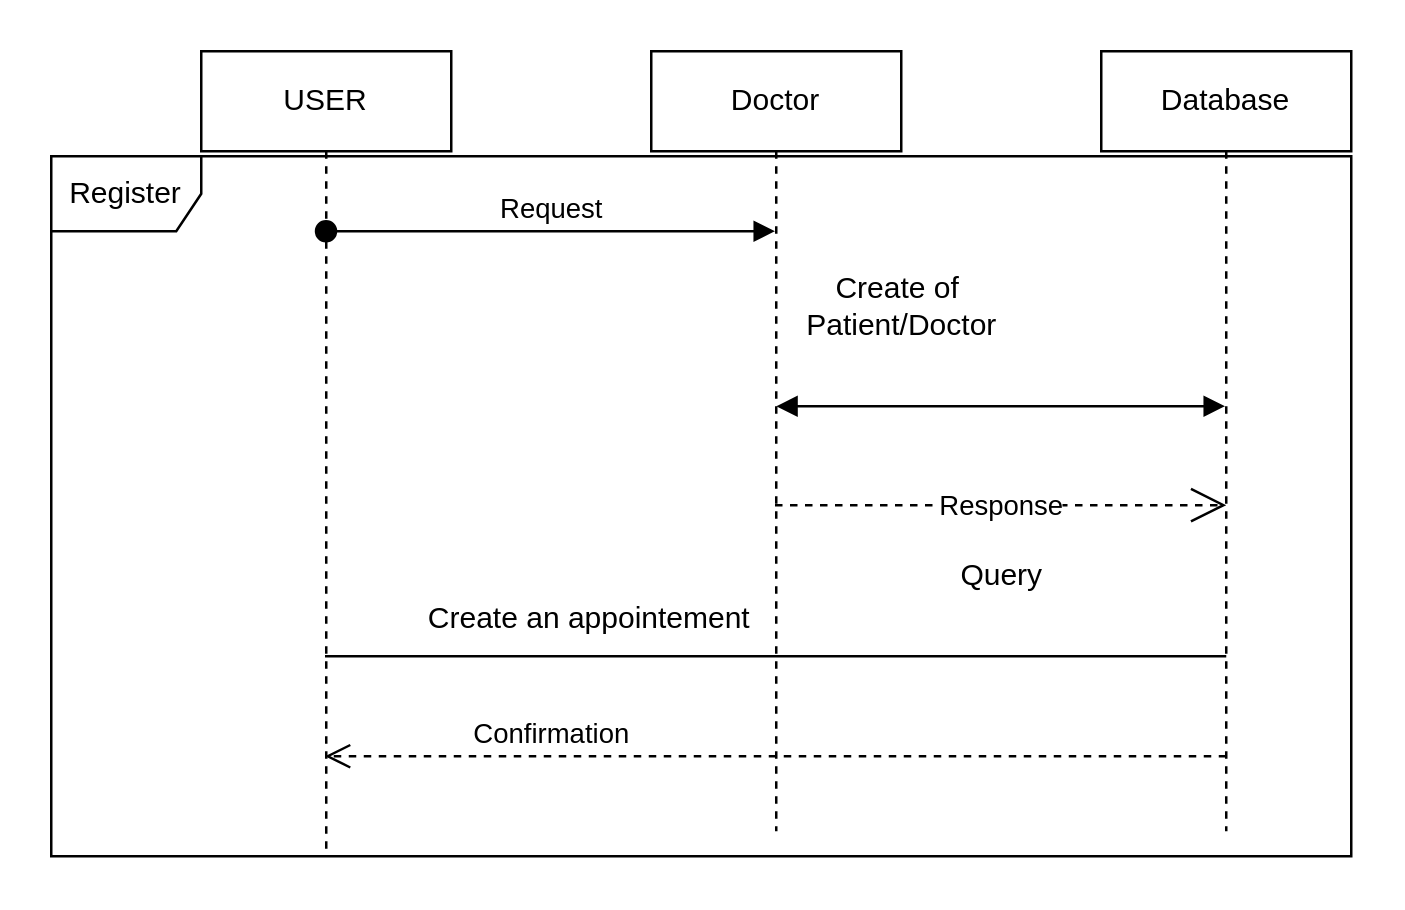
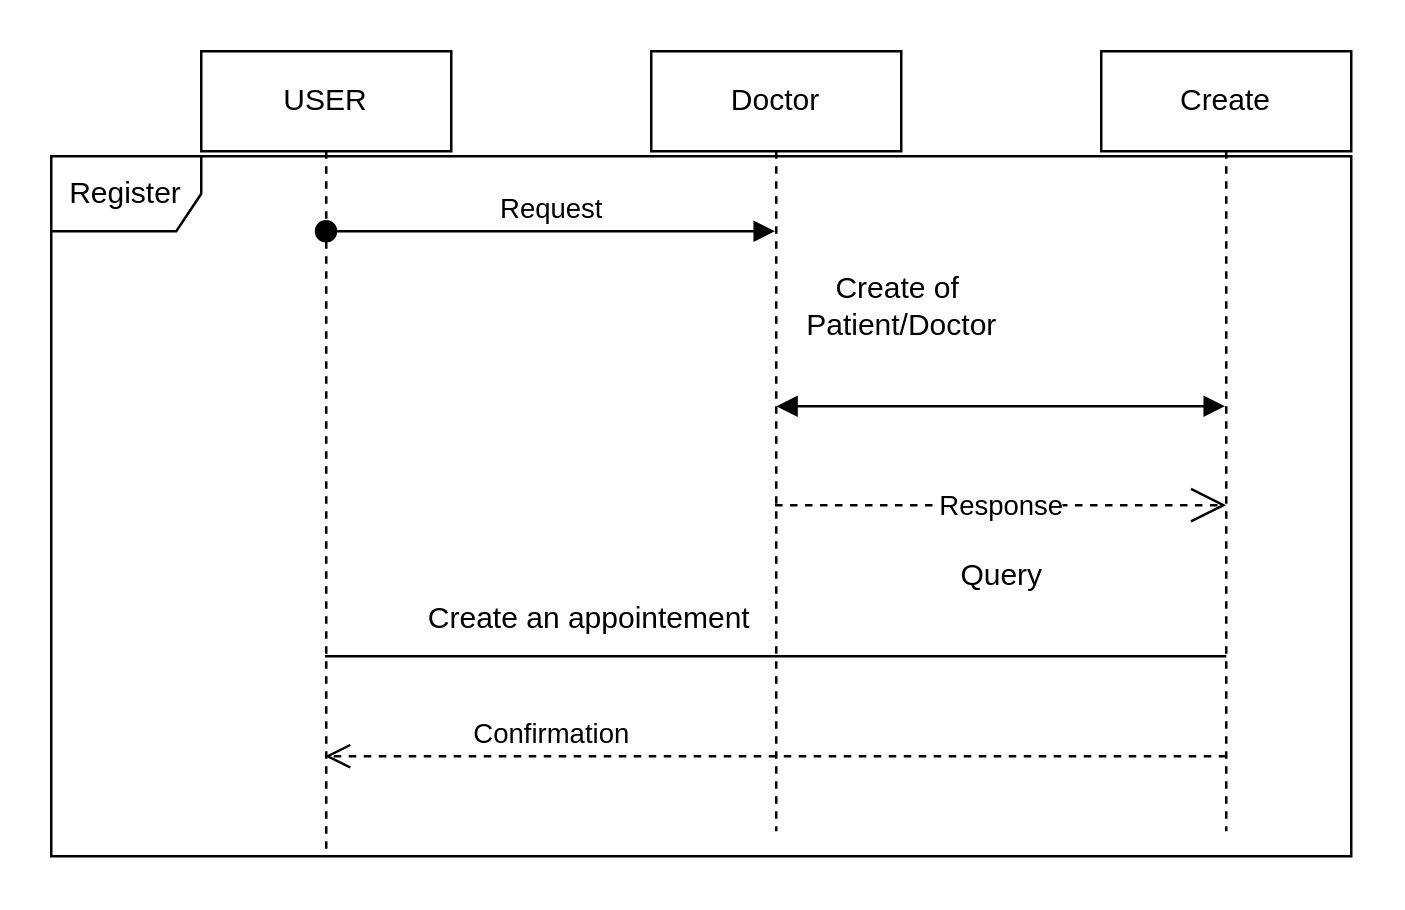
node "Database": label "Database" -> "Create"
